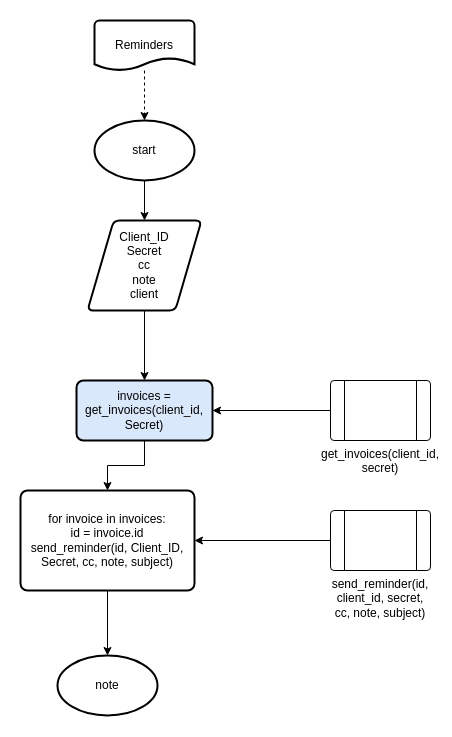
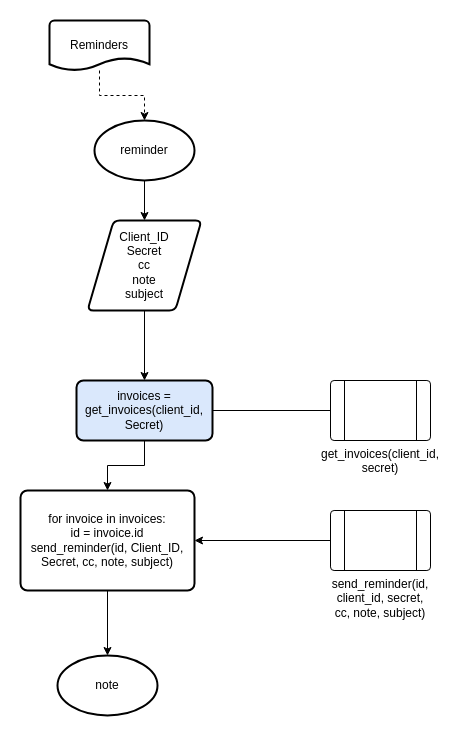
node "Reminders": moved (145, 46) -> (100, 46)
node "start": label "start" -> "reminder"
node "Client_ID Secret cc note client": label "Client_ID Secret cc note client" -> "Client_ID Secret cc note subject"
edge "get_invoices(client_id, secret)" -> "invoices = get_invoices(client_id, Secret)": arrowhead classic -> none
